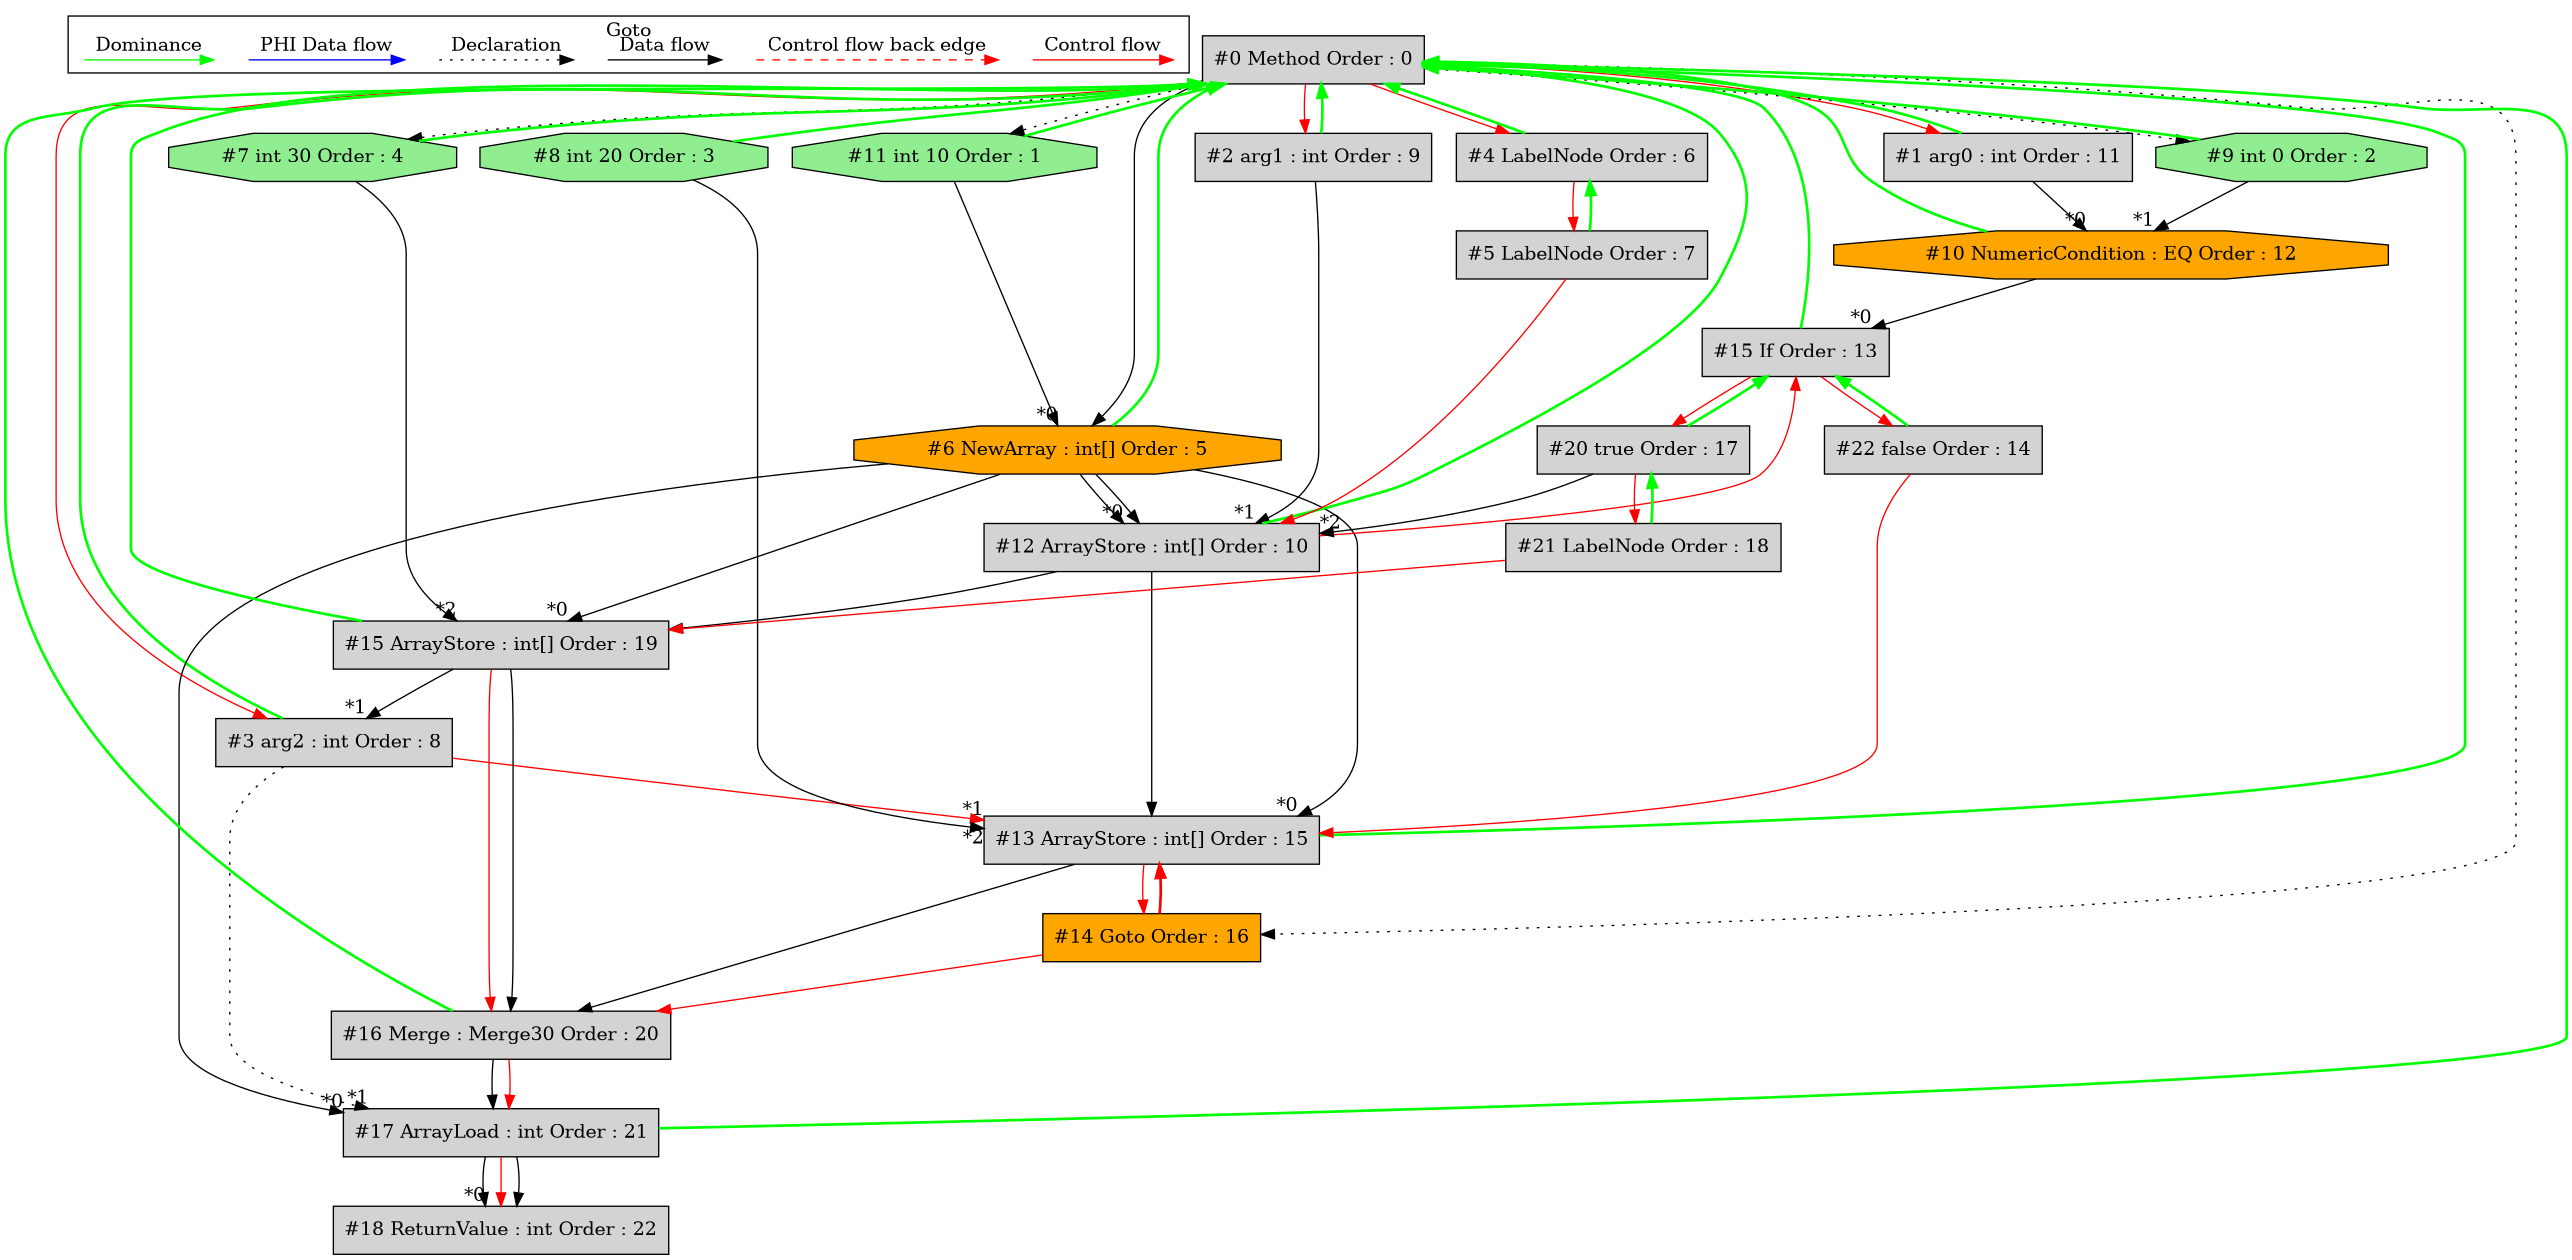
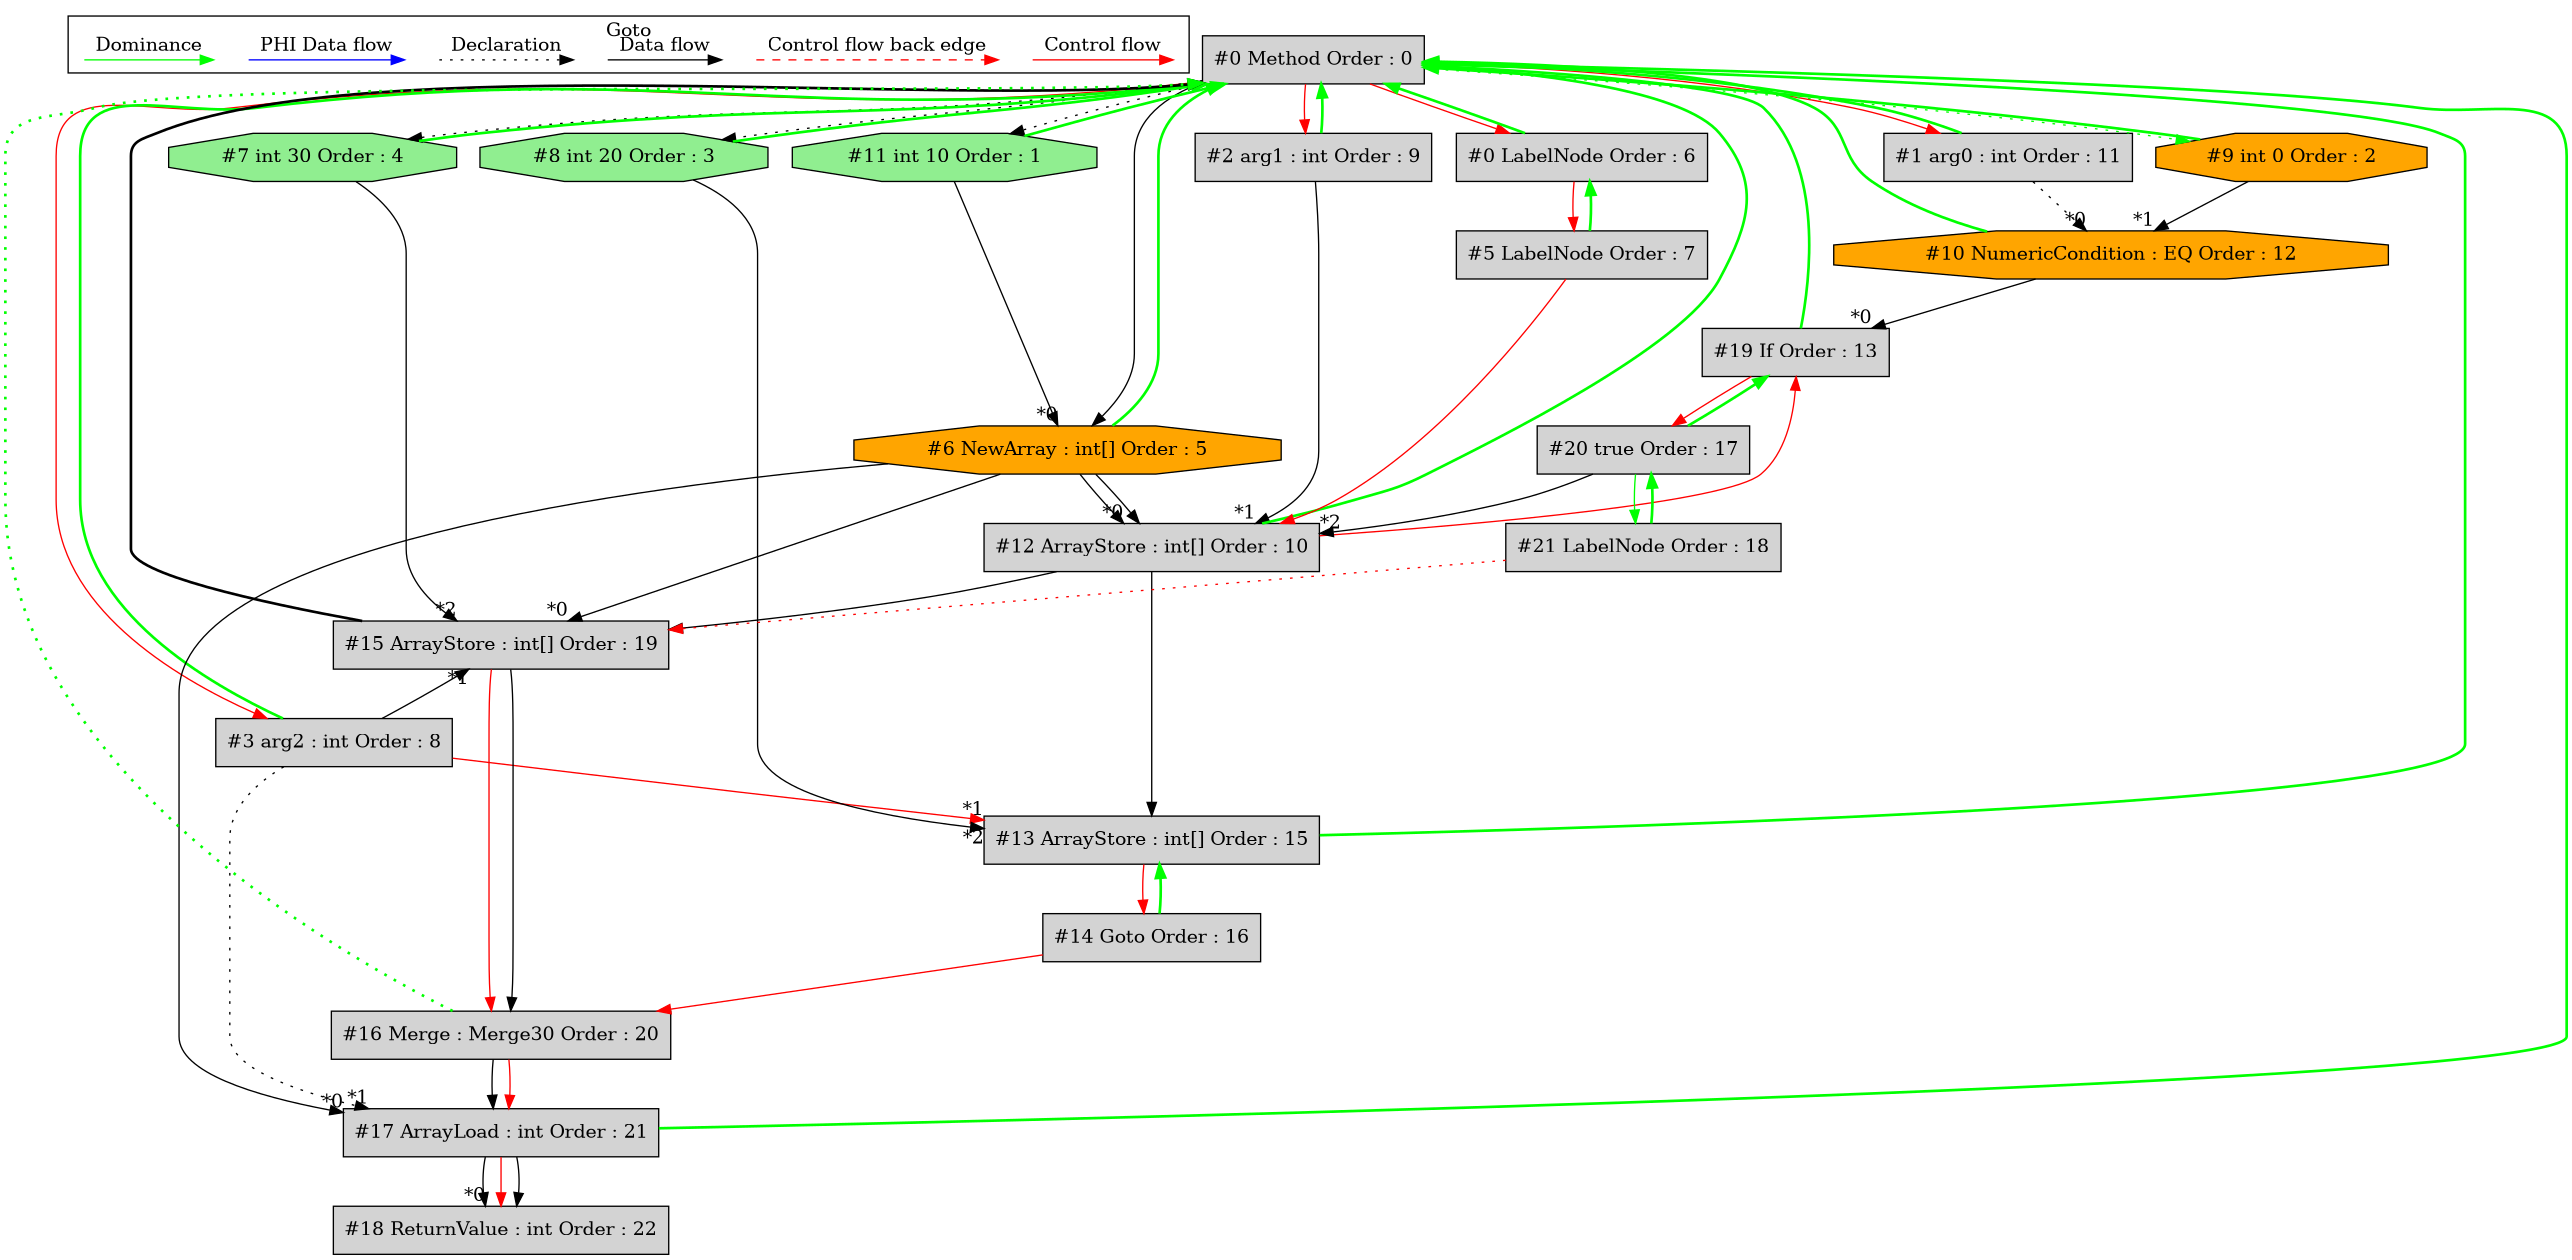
edge "#0 Method Order : 0" -> "#9 int 0 Order : 2": color black -> green
edge "#16 Merge : Merge30 Order : 20" -> "#0 Method Order : 0": style solid -> dotted
edge "#15 ArrayStore : int[] Order : 19" -> "#0 Method Order : 0": color green -> black
node "#4 LabelNode Order : 6": label "#4 LabelNode Order : 6" -> "#0 LabelNode Order : 6"
node "#9 int 0 Order : 2": fillcolor lightgreen -> orange
edge "#1 arg0 : int Order : 11" -> "#10 NumericCondition : EQ Order : 12": style solid -> dotted
node "#15 If Order : 13": label "#15 If Order : 13" -> "#19 If Order : 13"
node "#22 false Order : 14": removed
edge "#20 true Order : 17" -> "#21 LabelNode Order : 18": color red -> green
edge "#0 Method Order : 0" -> "#14 Goto Order : 16": now "#0 Method Order : 0" -> "#8 int 20 Order : 3"
edge "#21 LabelNode Order : 18" -> "#15 ArrayStore : int[] Order : 19": style solid -> dotted
edge "#6 NewArray : int[] Order : 5" -> "#13 ArrayStore : int[] Order : 15": removed
edge "#15 ArrayStore : int[] Order : 19" -> "#3 arg2 : int Order : 8": reversed
edge "#14 Goto Order : 16" -> "#13 ArrayStore : int[] Order : 15": color red -> green
edge "#13 ArrayStore : int[] Order : 15" -> "#16 Merge : Merge30 Order : 20": removed
node "#14 Goto Order : 16": fillcolor orange -> lightgrey
